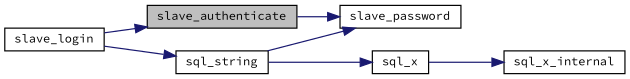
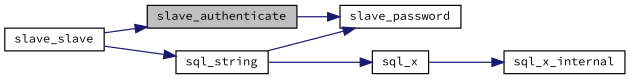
node "slave_login": label "slave_login" -> "slave_slave"
